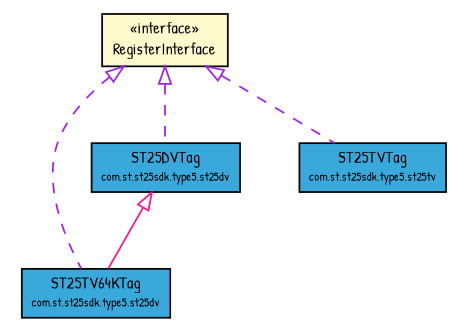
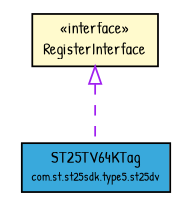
node "ST25DVTag": removed
node "ST25TVTag": removed
